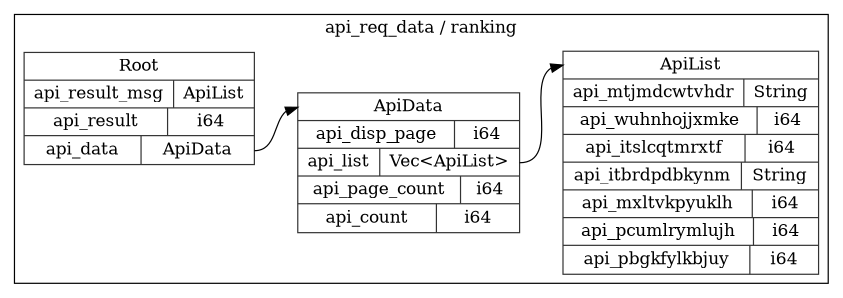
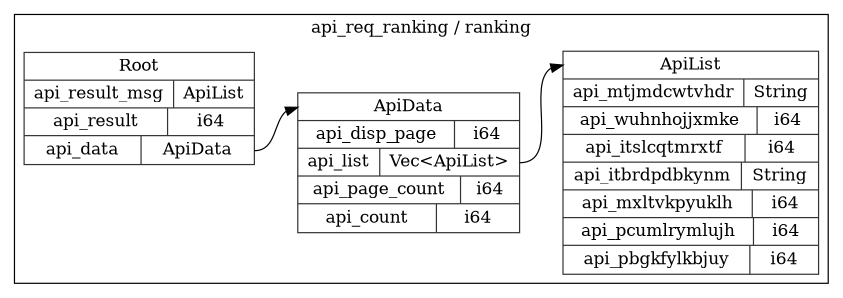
cluster "api_req_data / ranking": label "api_req_data / ranking" -> "api_req_ranking / ranking"
